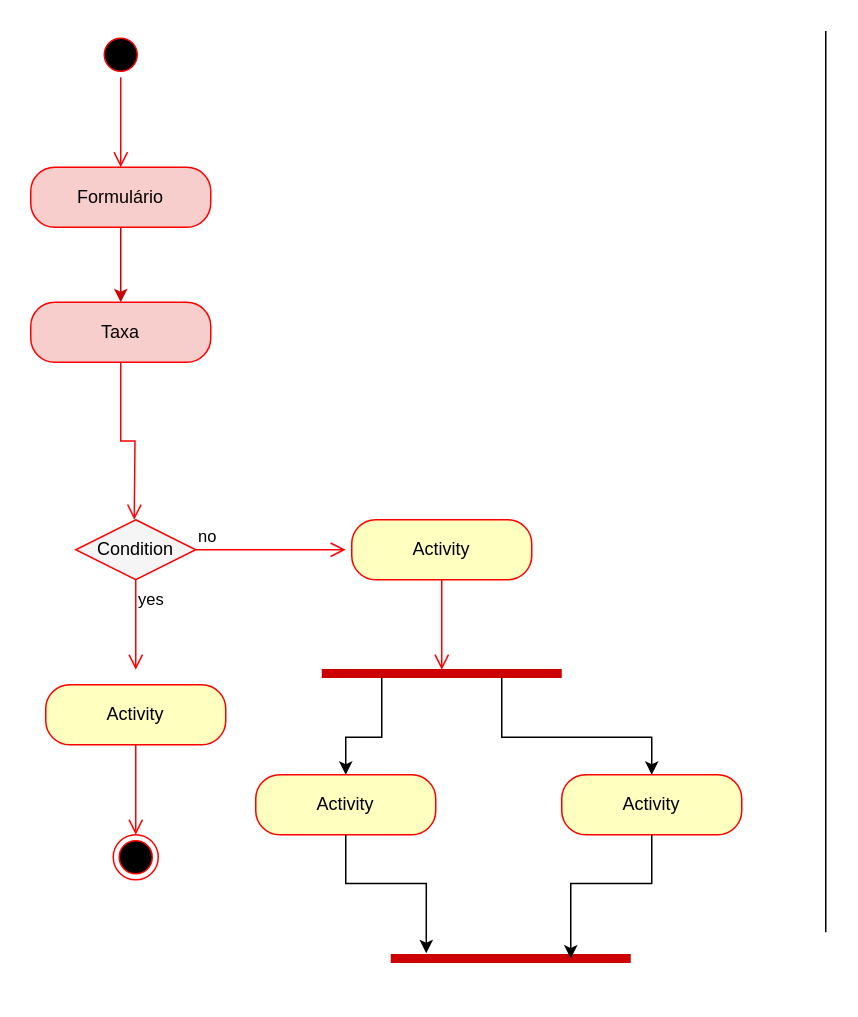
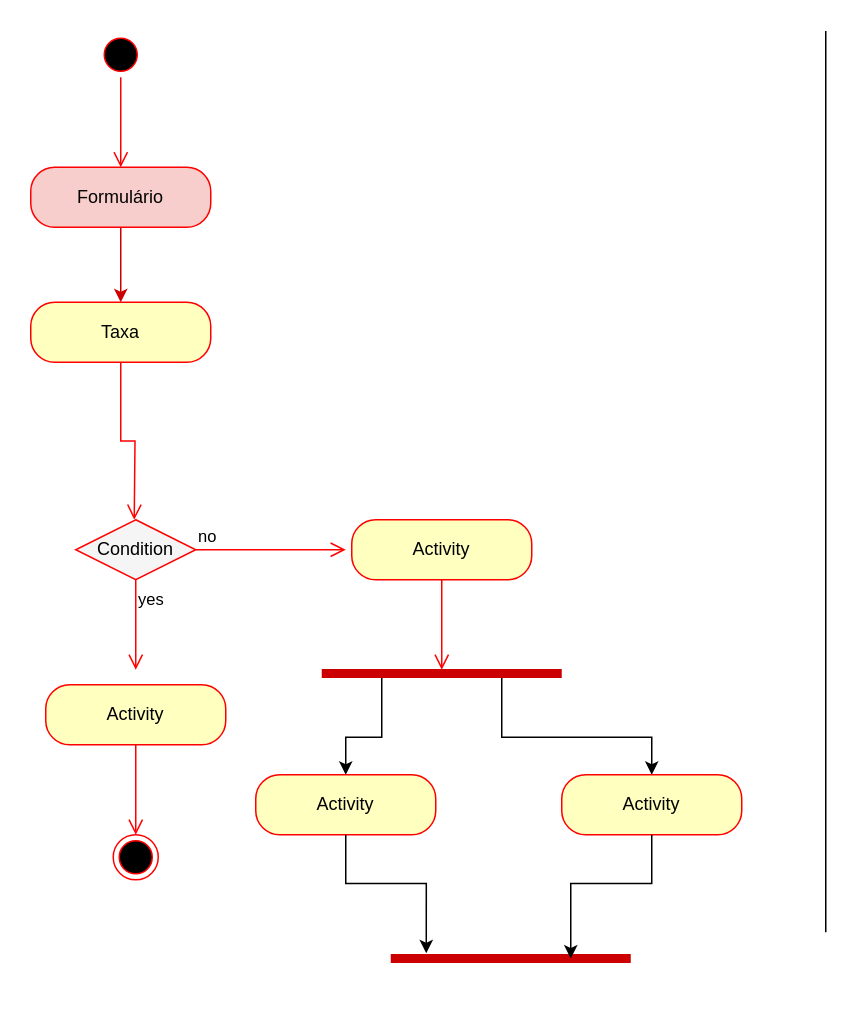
node "Taxa": fillcolor #f8cecc -> #ffffc0
